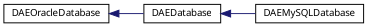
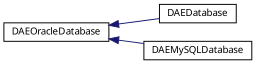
edge "DAEMySQLDatabase" -> "DAEDatabase": now "DAEMySQLDatabase" -> "DAEOracleDatabase"
